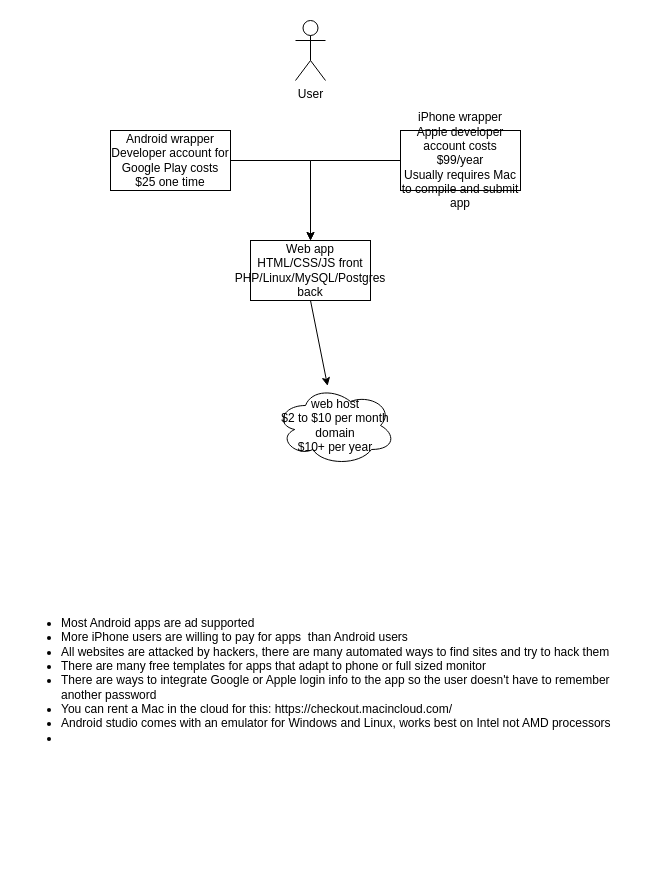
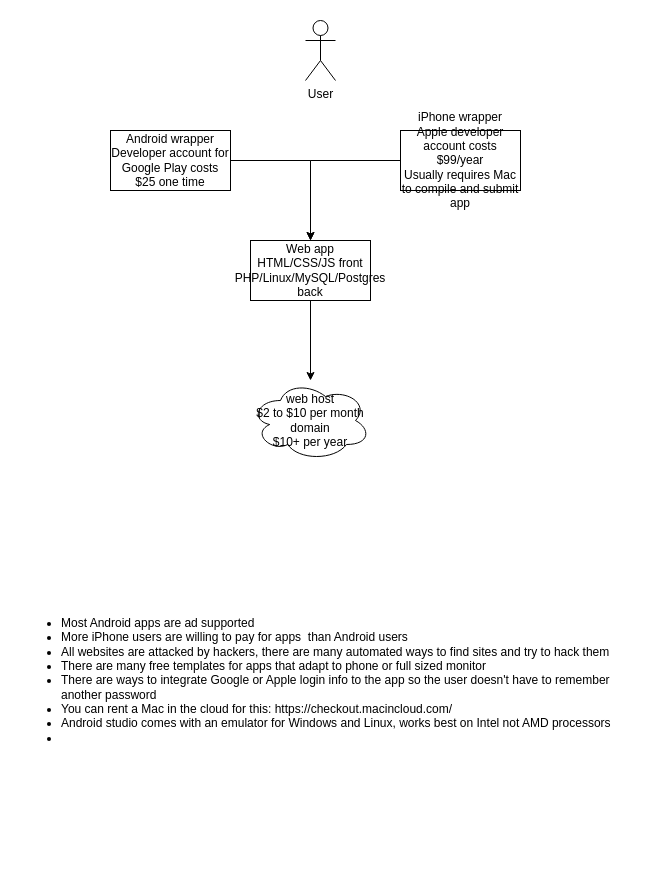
node "User": moved (311, 51) -> (321, 51)
node "web host $2 to $10 per month domain $10+ per year": moved (336, 426) -> (311, 421)
